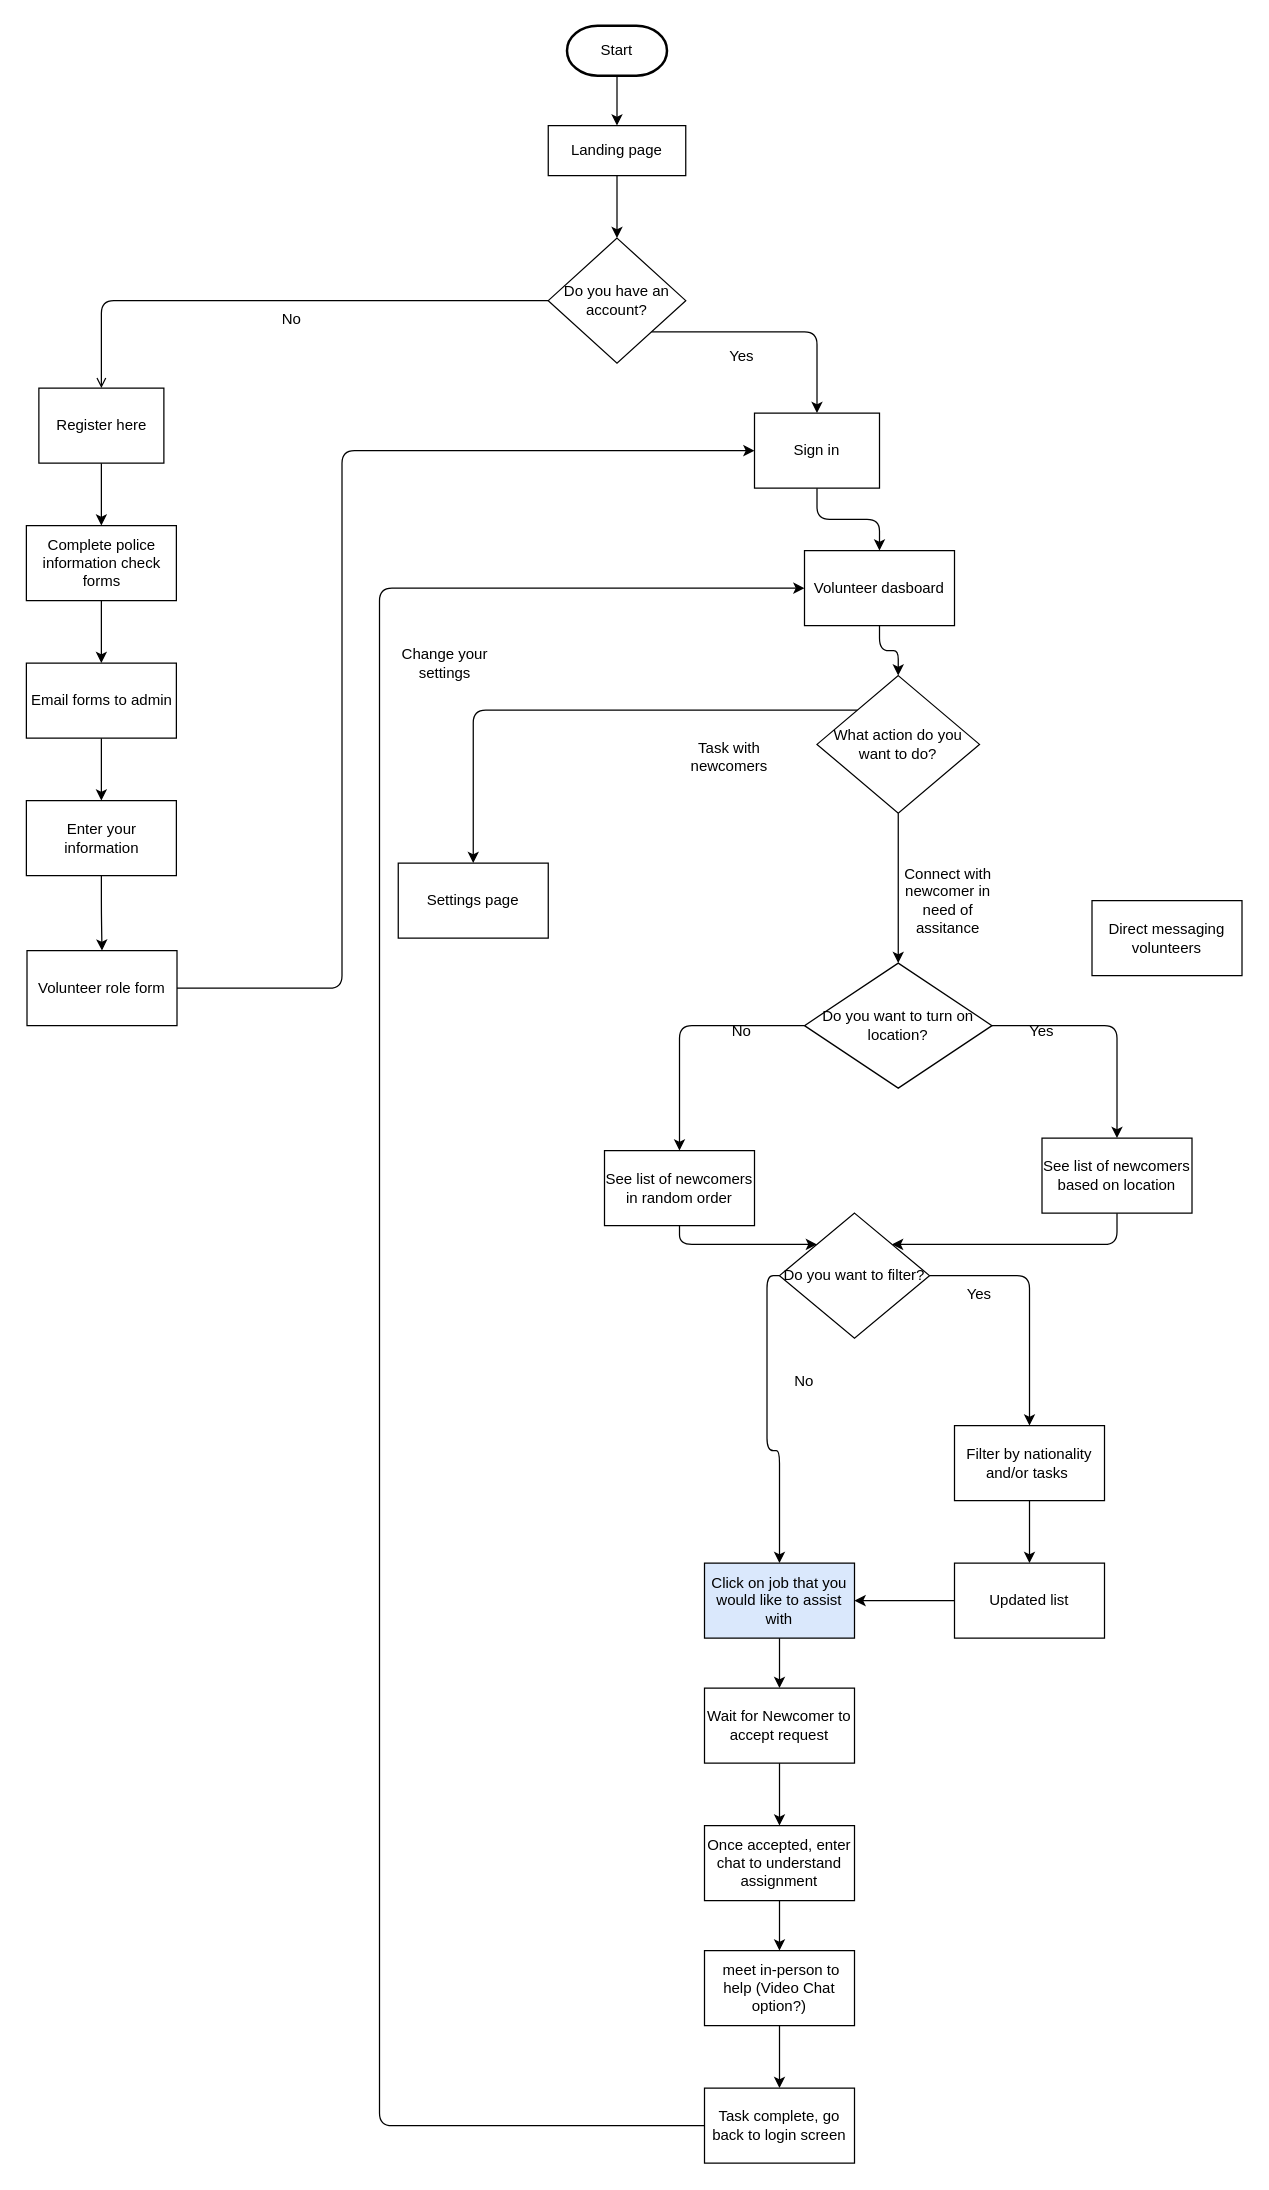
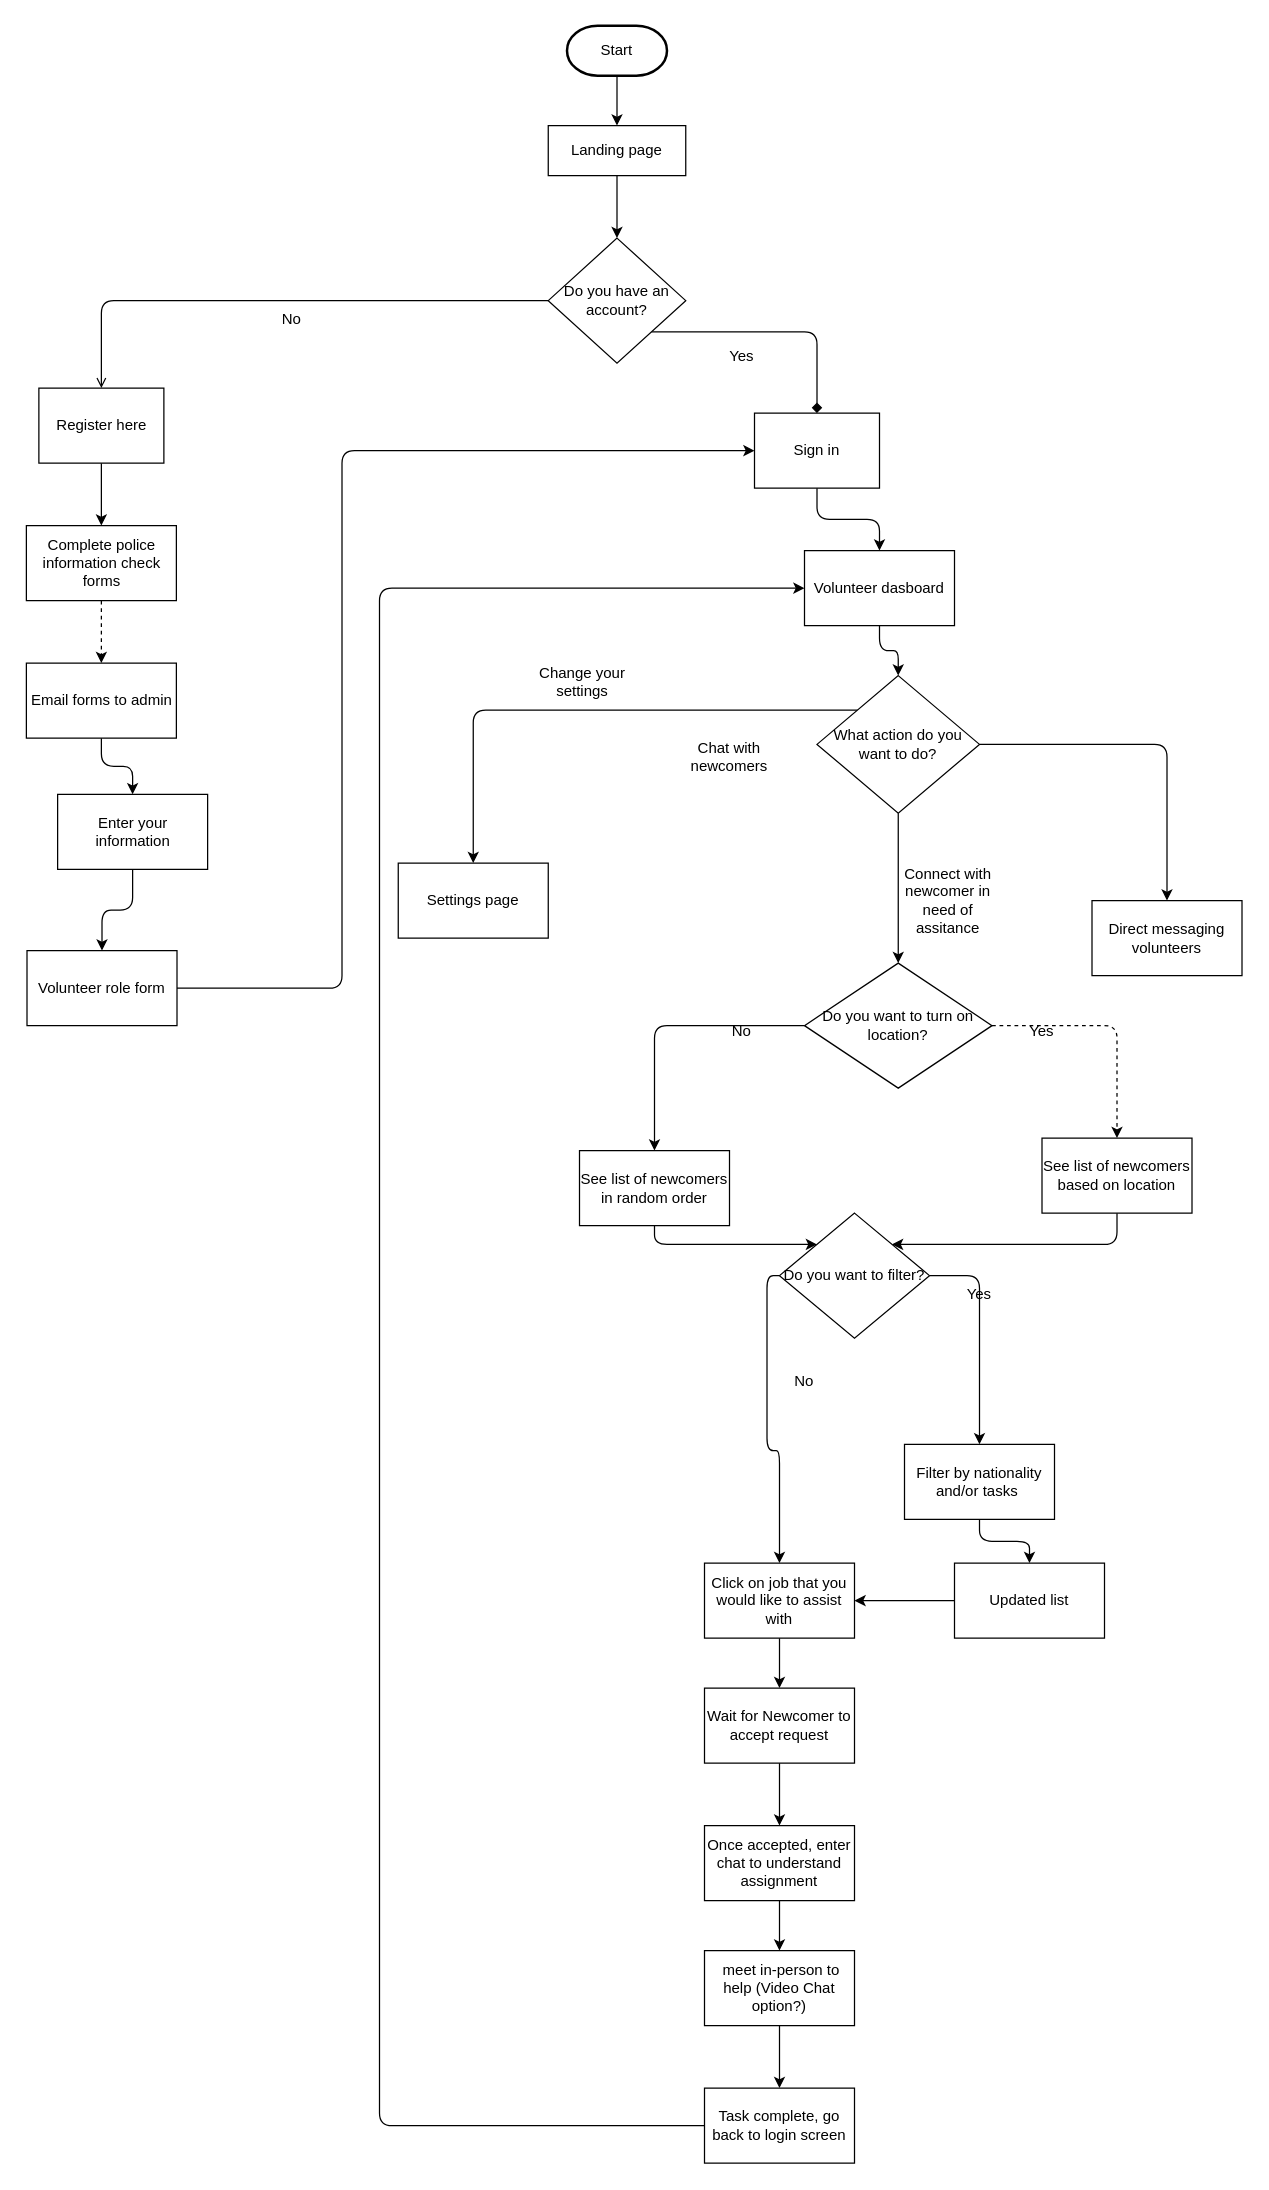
edge "Do you have an account?" -> "Sign in": arrowhead classic -> diamond
edge "Complete police information check forms" -> "Email forms to admin": style solid -> dashed
node "Change your settings": moved (445, 663) -> (583, 682)
edge "What action do you want to do?" -> "Direct messaging volunteers": added
node "Task with newcomers": label "Task with newcomers" -> "Chat with newcomers"
node "Enter your information": moved (101, 838) -> (133, 832)
edge "Do you want to turn on location?" -> "See list of newcomers based on location": style solid -> dashed
node "See list of newcomers in random order": moved (679, 1188) -> (654, 1188)
node "Filter by nationality and/or tasks": moved (1029, 1463) -> (979, 1482)
node "Click on job that you would like to assist with": fillcolor #dae8fc -> #ffffff
